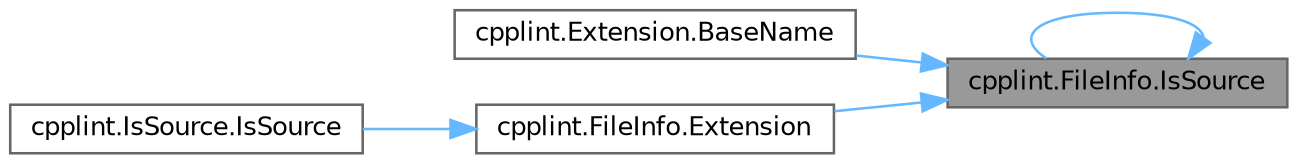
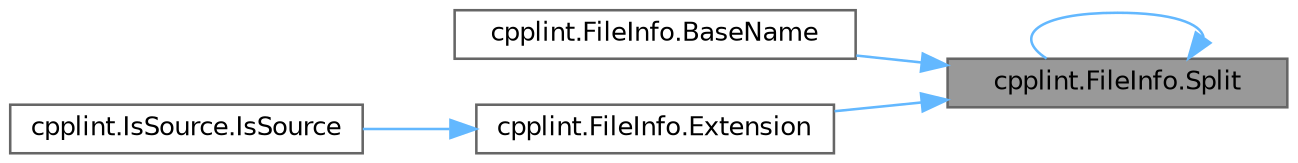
node "cpplint.Extension.BaseName": label "cpplint.Extension.BaseName" -> "cpplint.FileInfo.BaseName"
node "cpplint.FileInfo.IsSource": label "cpplint.FileInfo.IsSource" -> "cpplint.FileInfo.Split"
